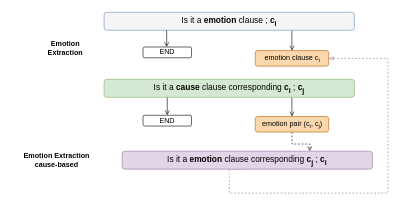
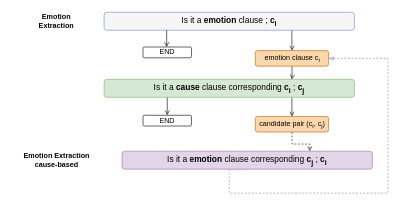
node "Emotion Extraction": moved (65, 48) -> (56, 21)
edge "emotion clause ci" -> "Is it a cause clause corresponding ci ; cj": added
node "emotion pair (ci, cj)": label "emotion pair (ci, cj)" -> "candidate pair (ci, cj)"
